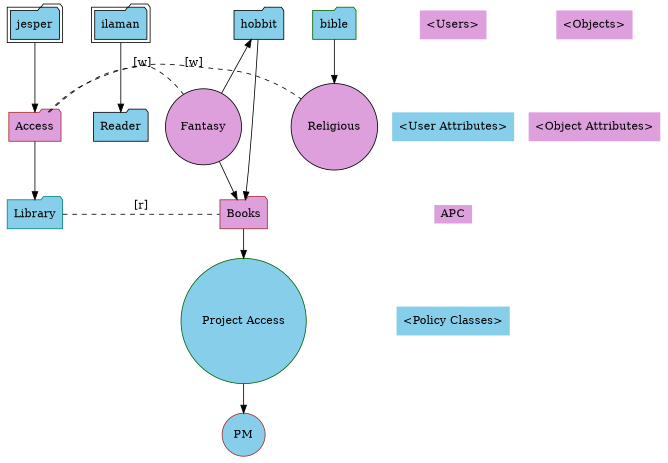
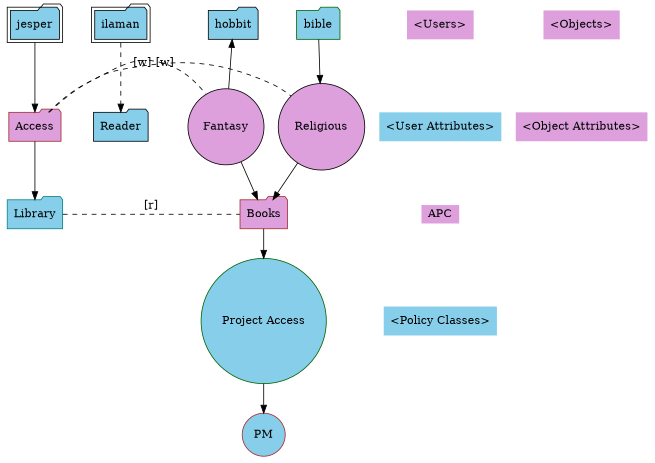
edge "ilaman" -> "Reader": style solid -> dashed
edge "hobbit" -> "Books": now "Religious" -> "Books"
